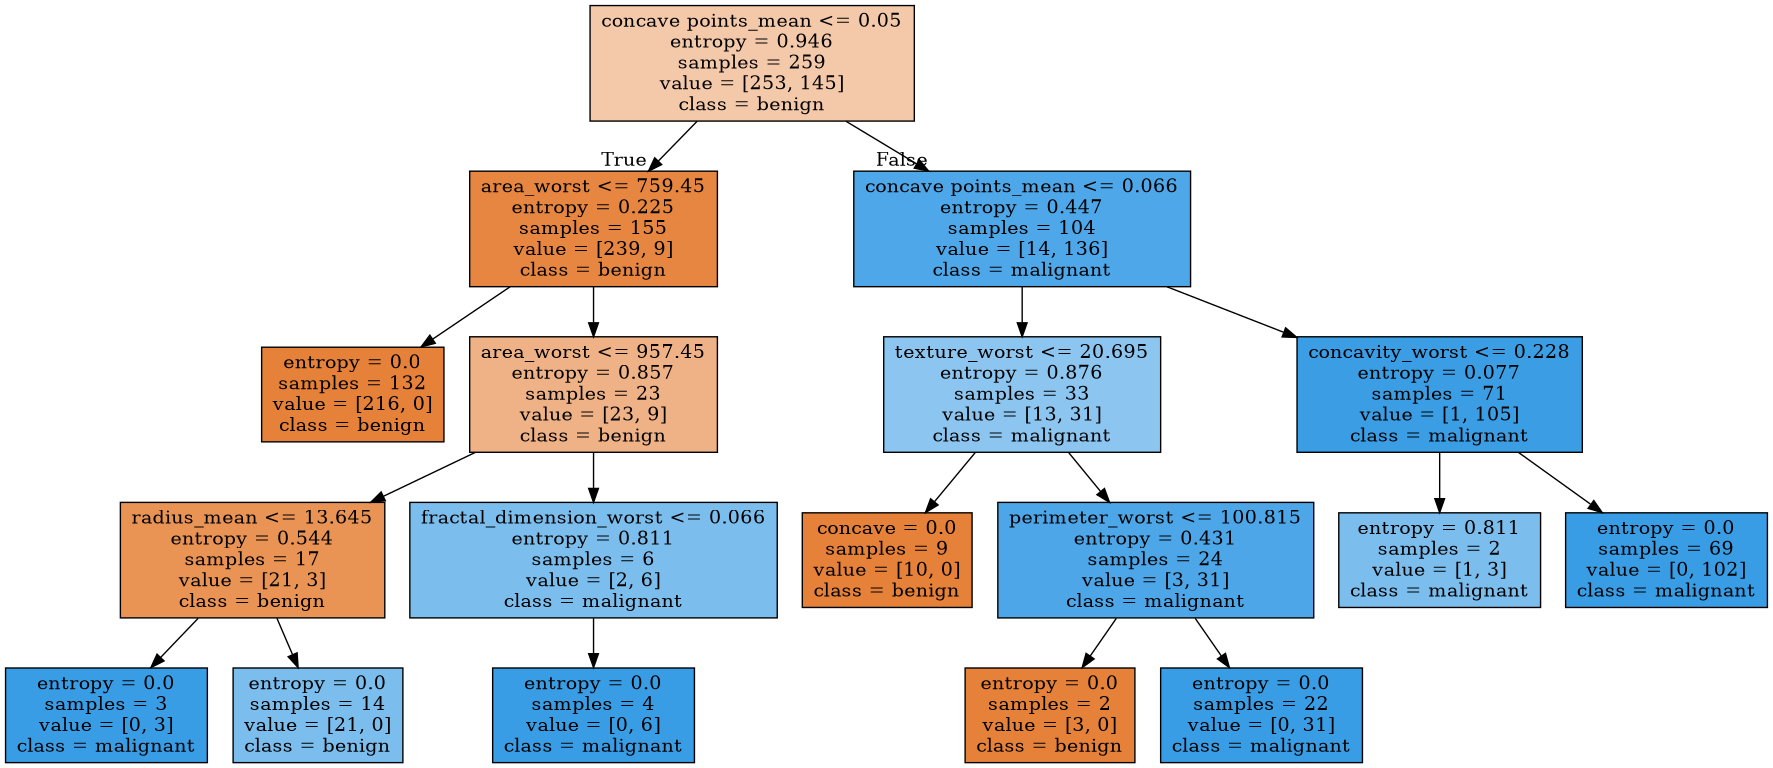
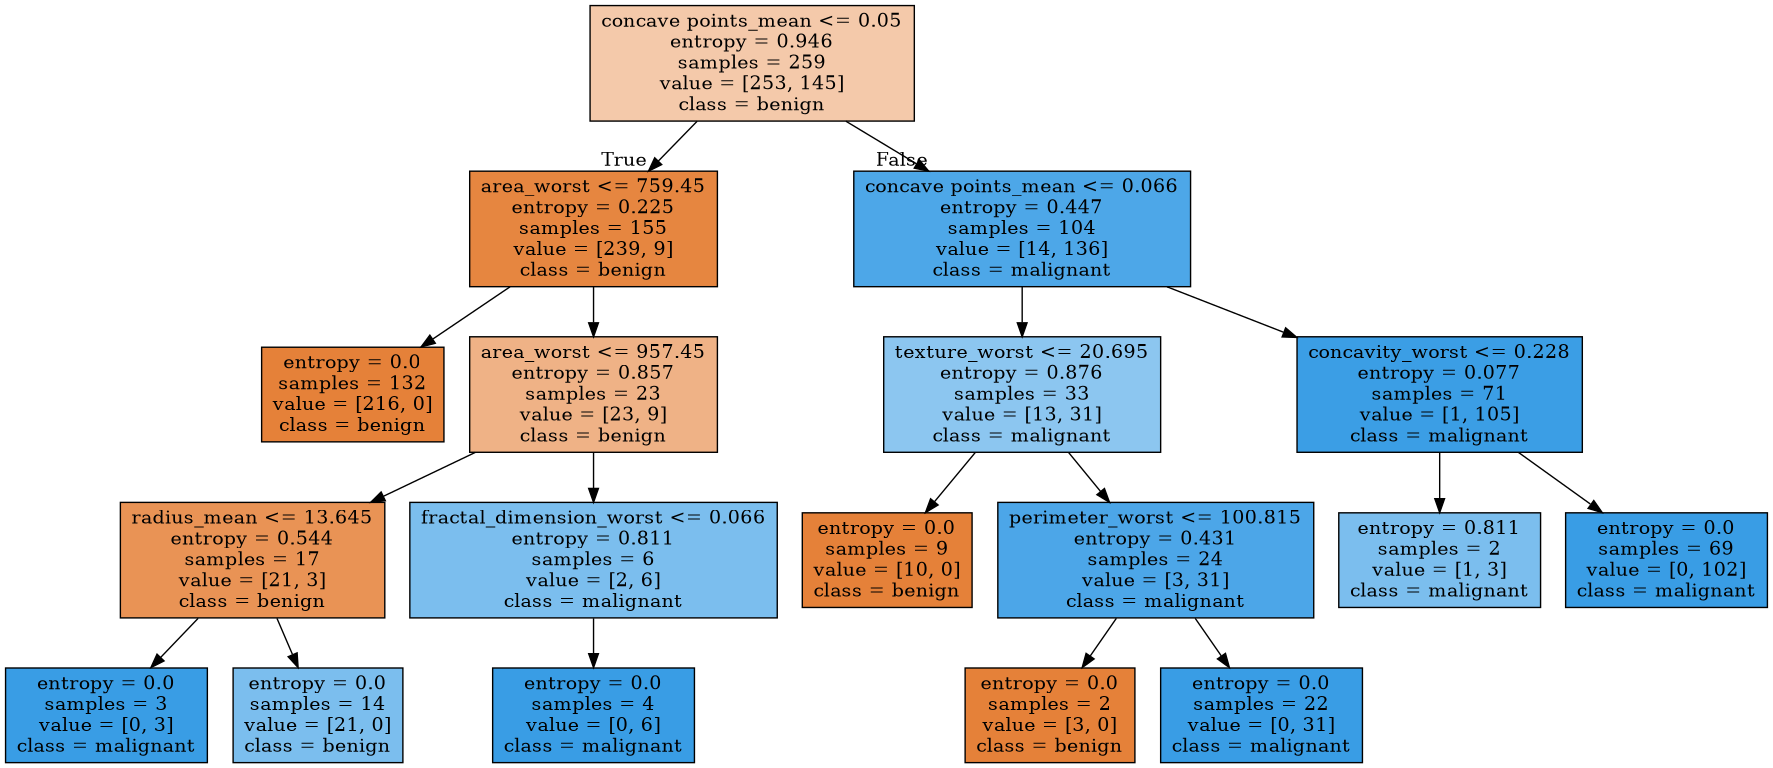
node "concave = 0.0 samples = 9 value = [10, 0] class = benign": label "concave = 0.0 samples = 9 value = [10, 0] class = benign" -> "entropy = 0.0 samples = 9 value = [10, 0] class = benign"
